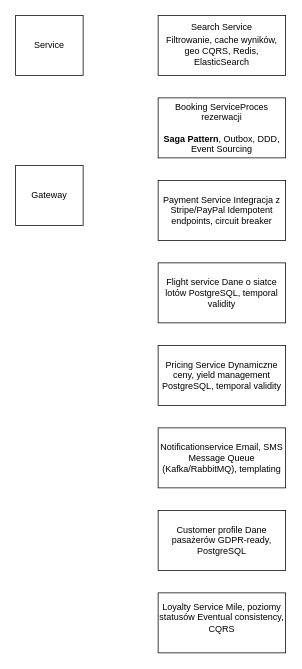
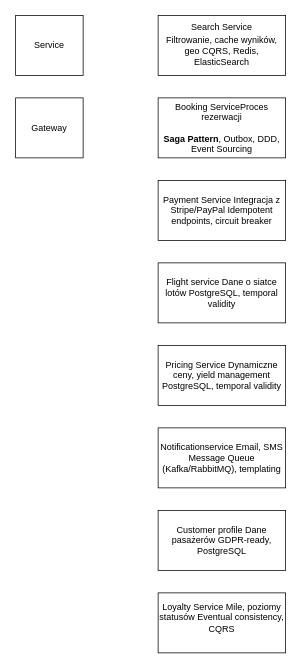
node "Gateway": moved (49, 195) -> (49, 128)
